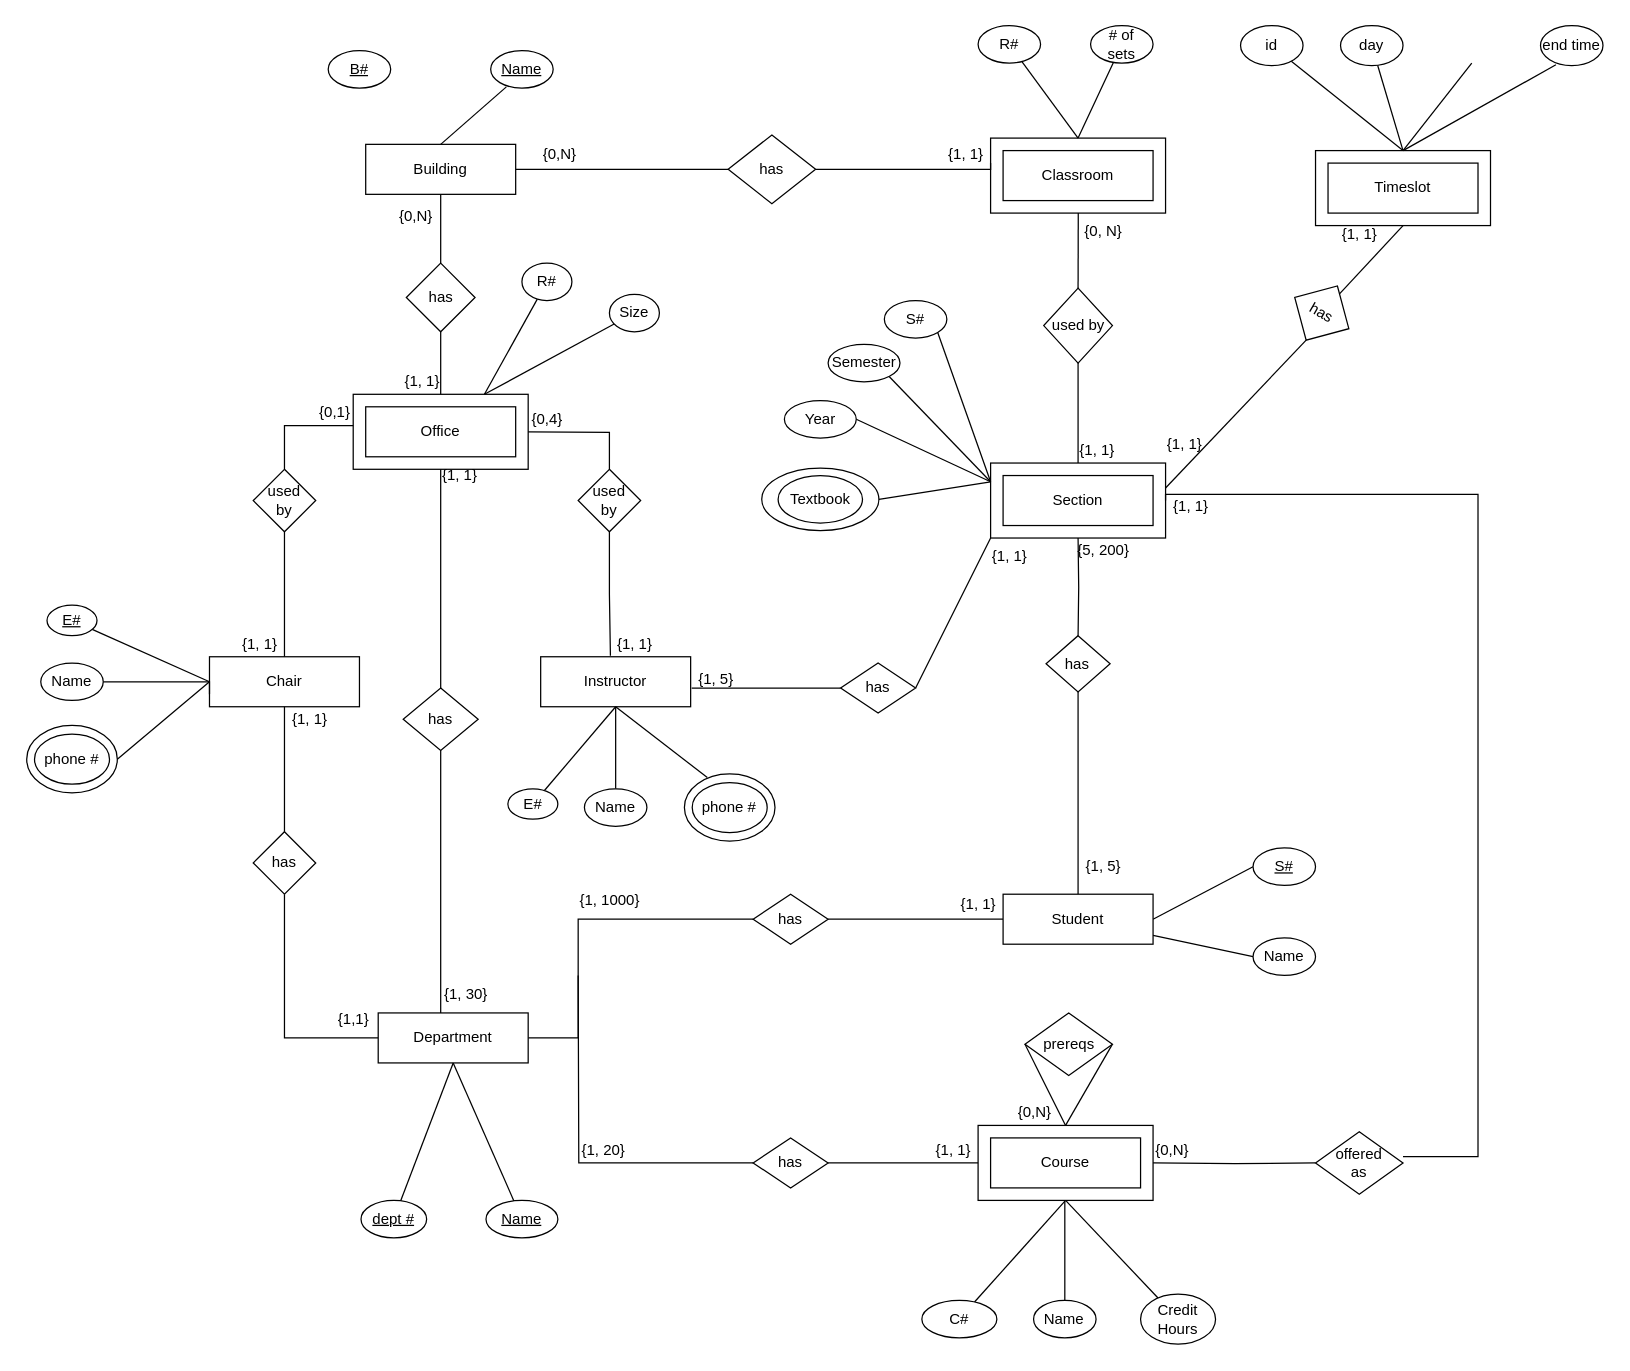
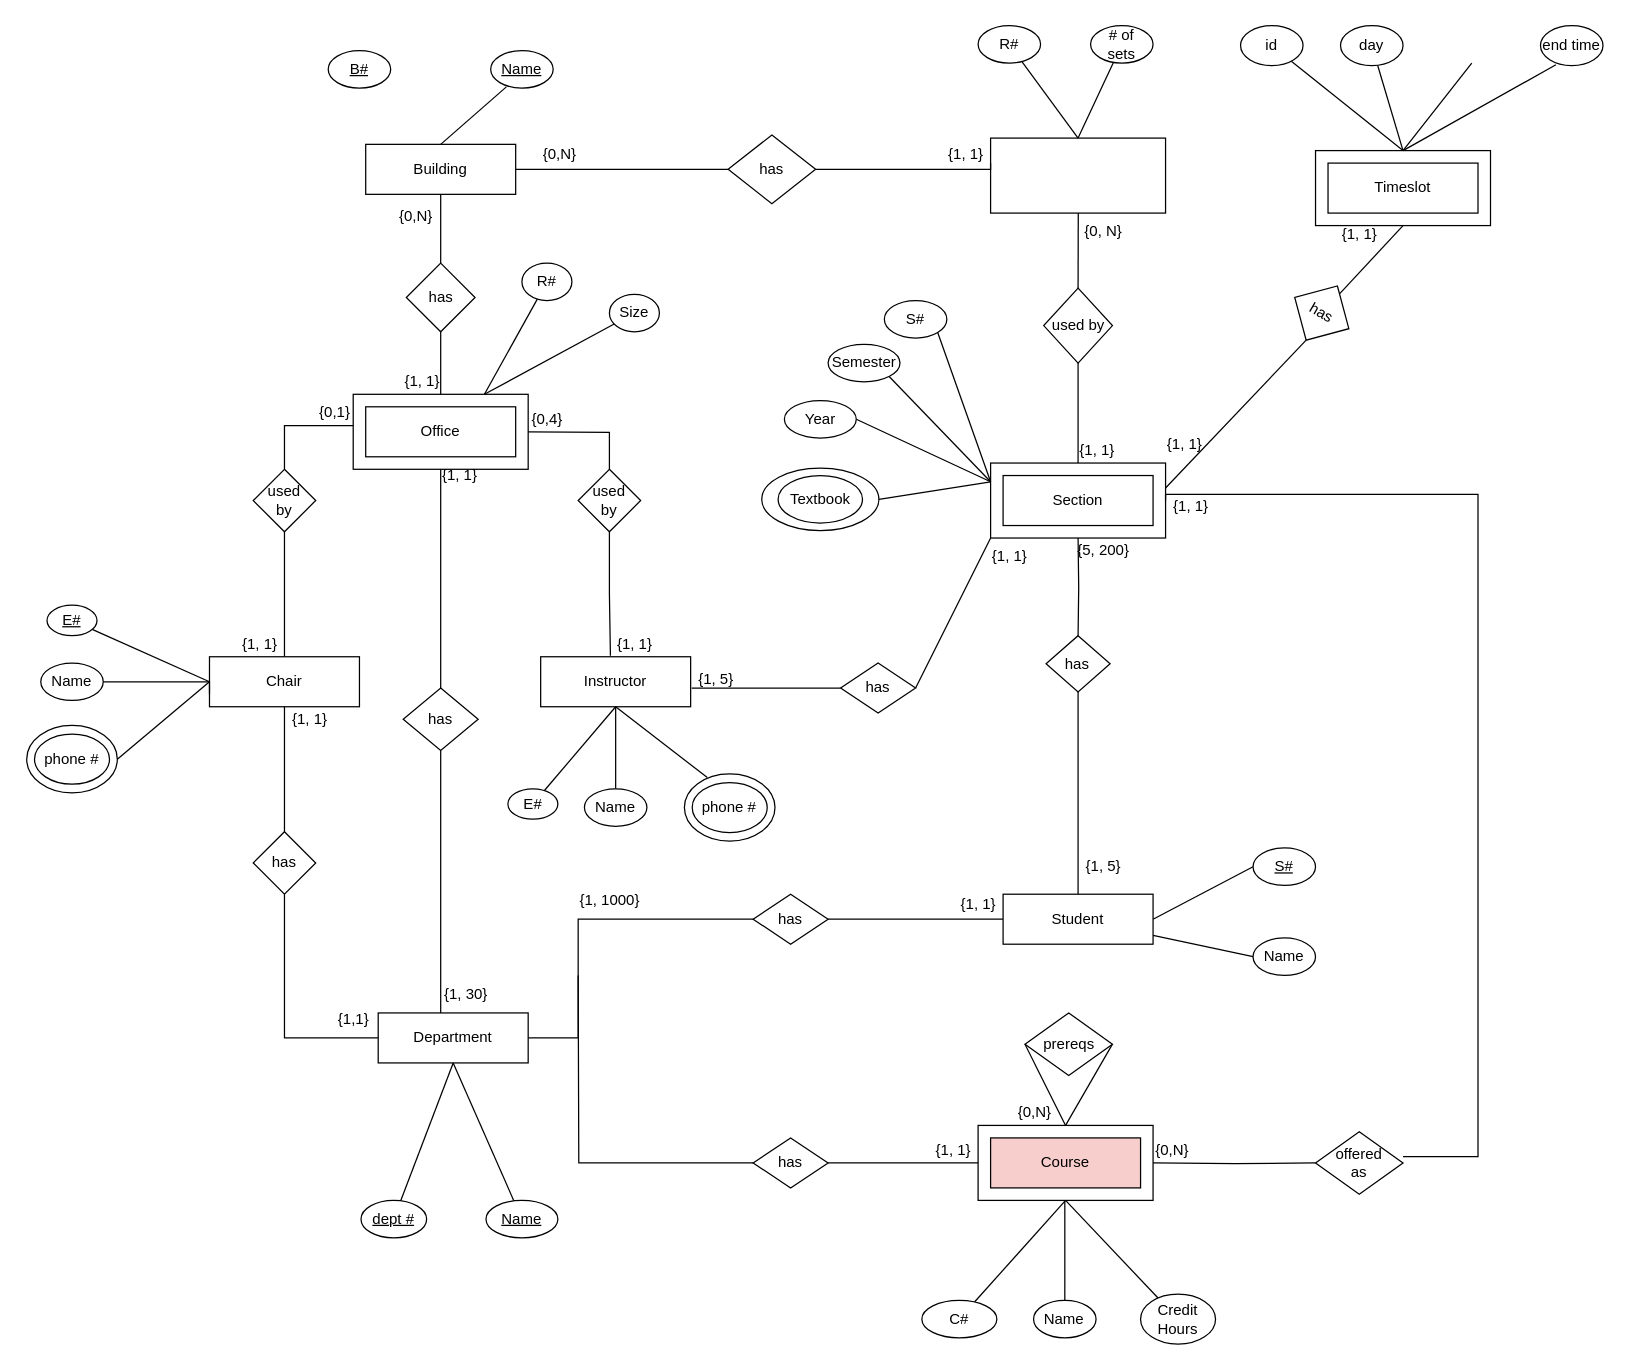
node "Classroom": removed
node "{1, 20}": removed
node "Course": fillcolor #ffffff -> #f8cecc
